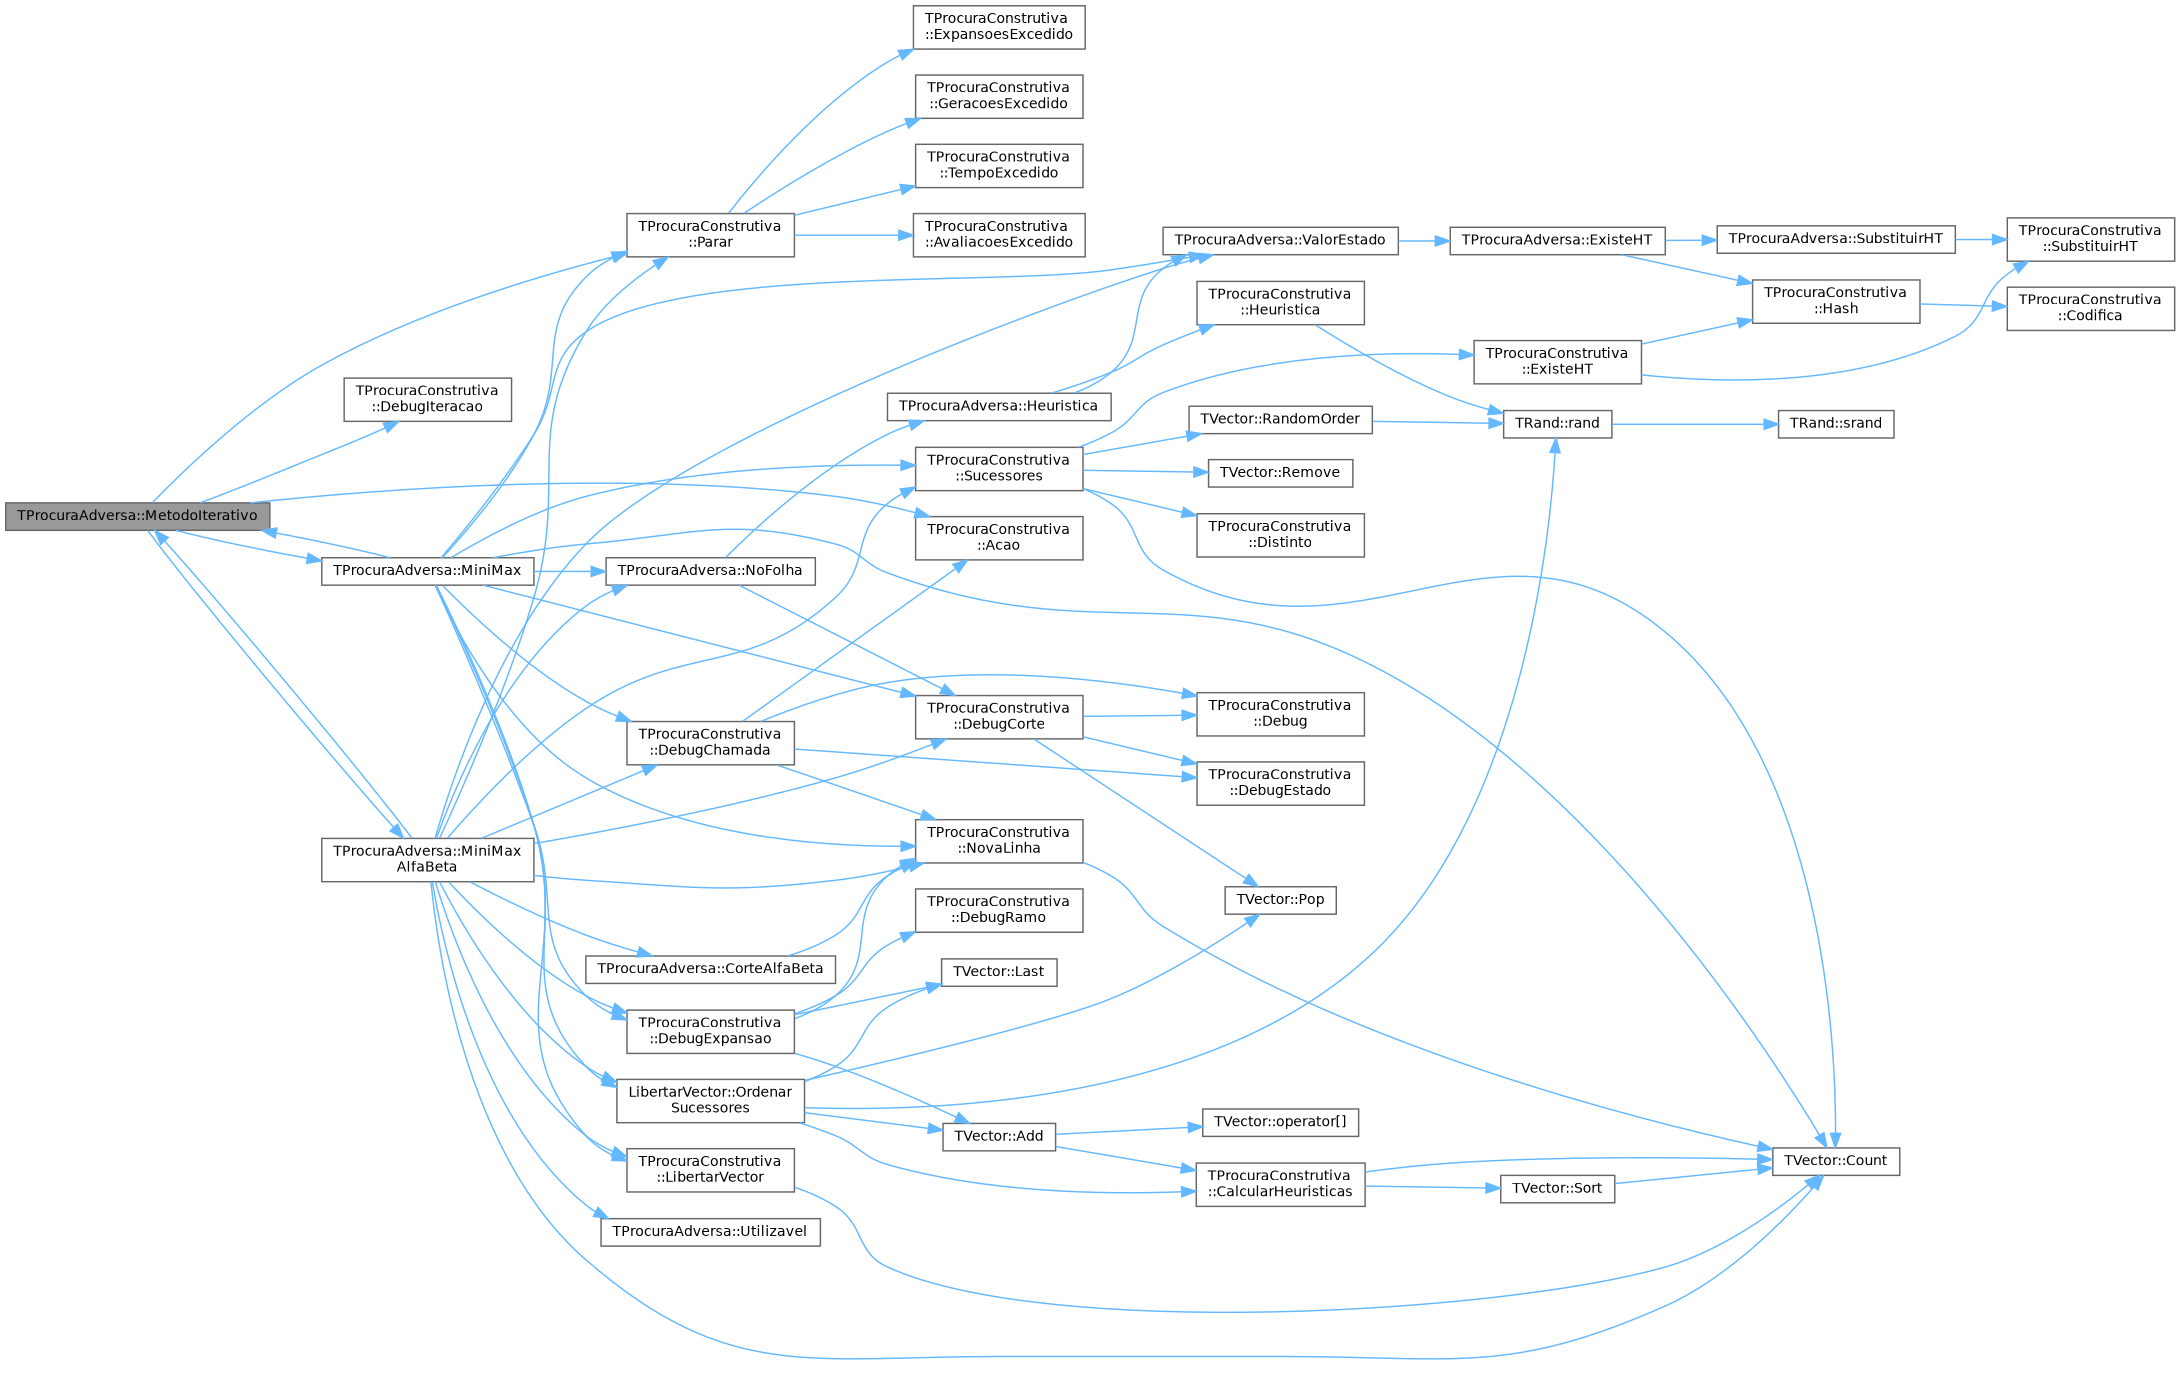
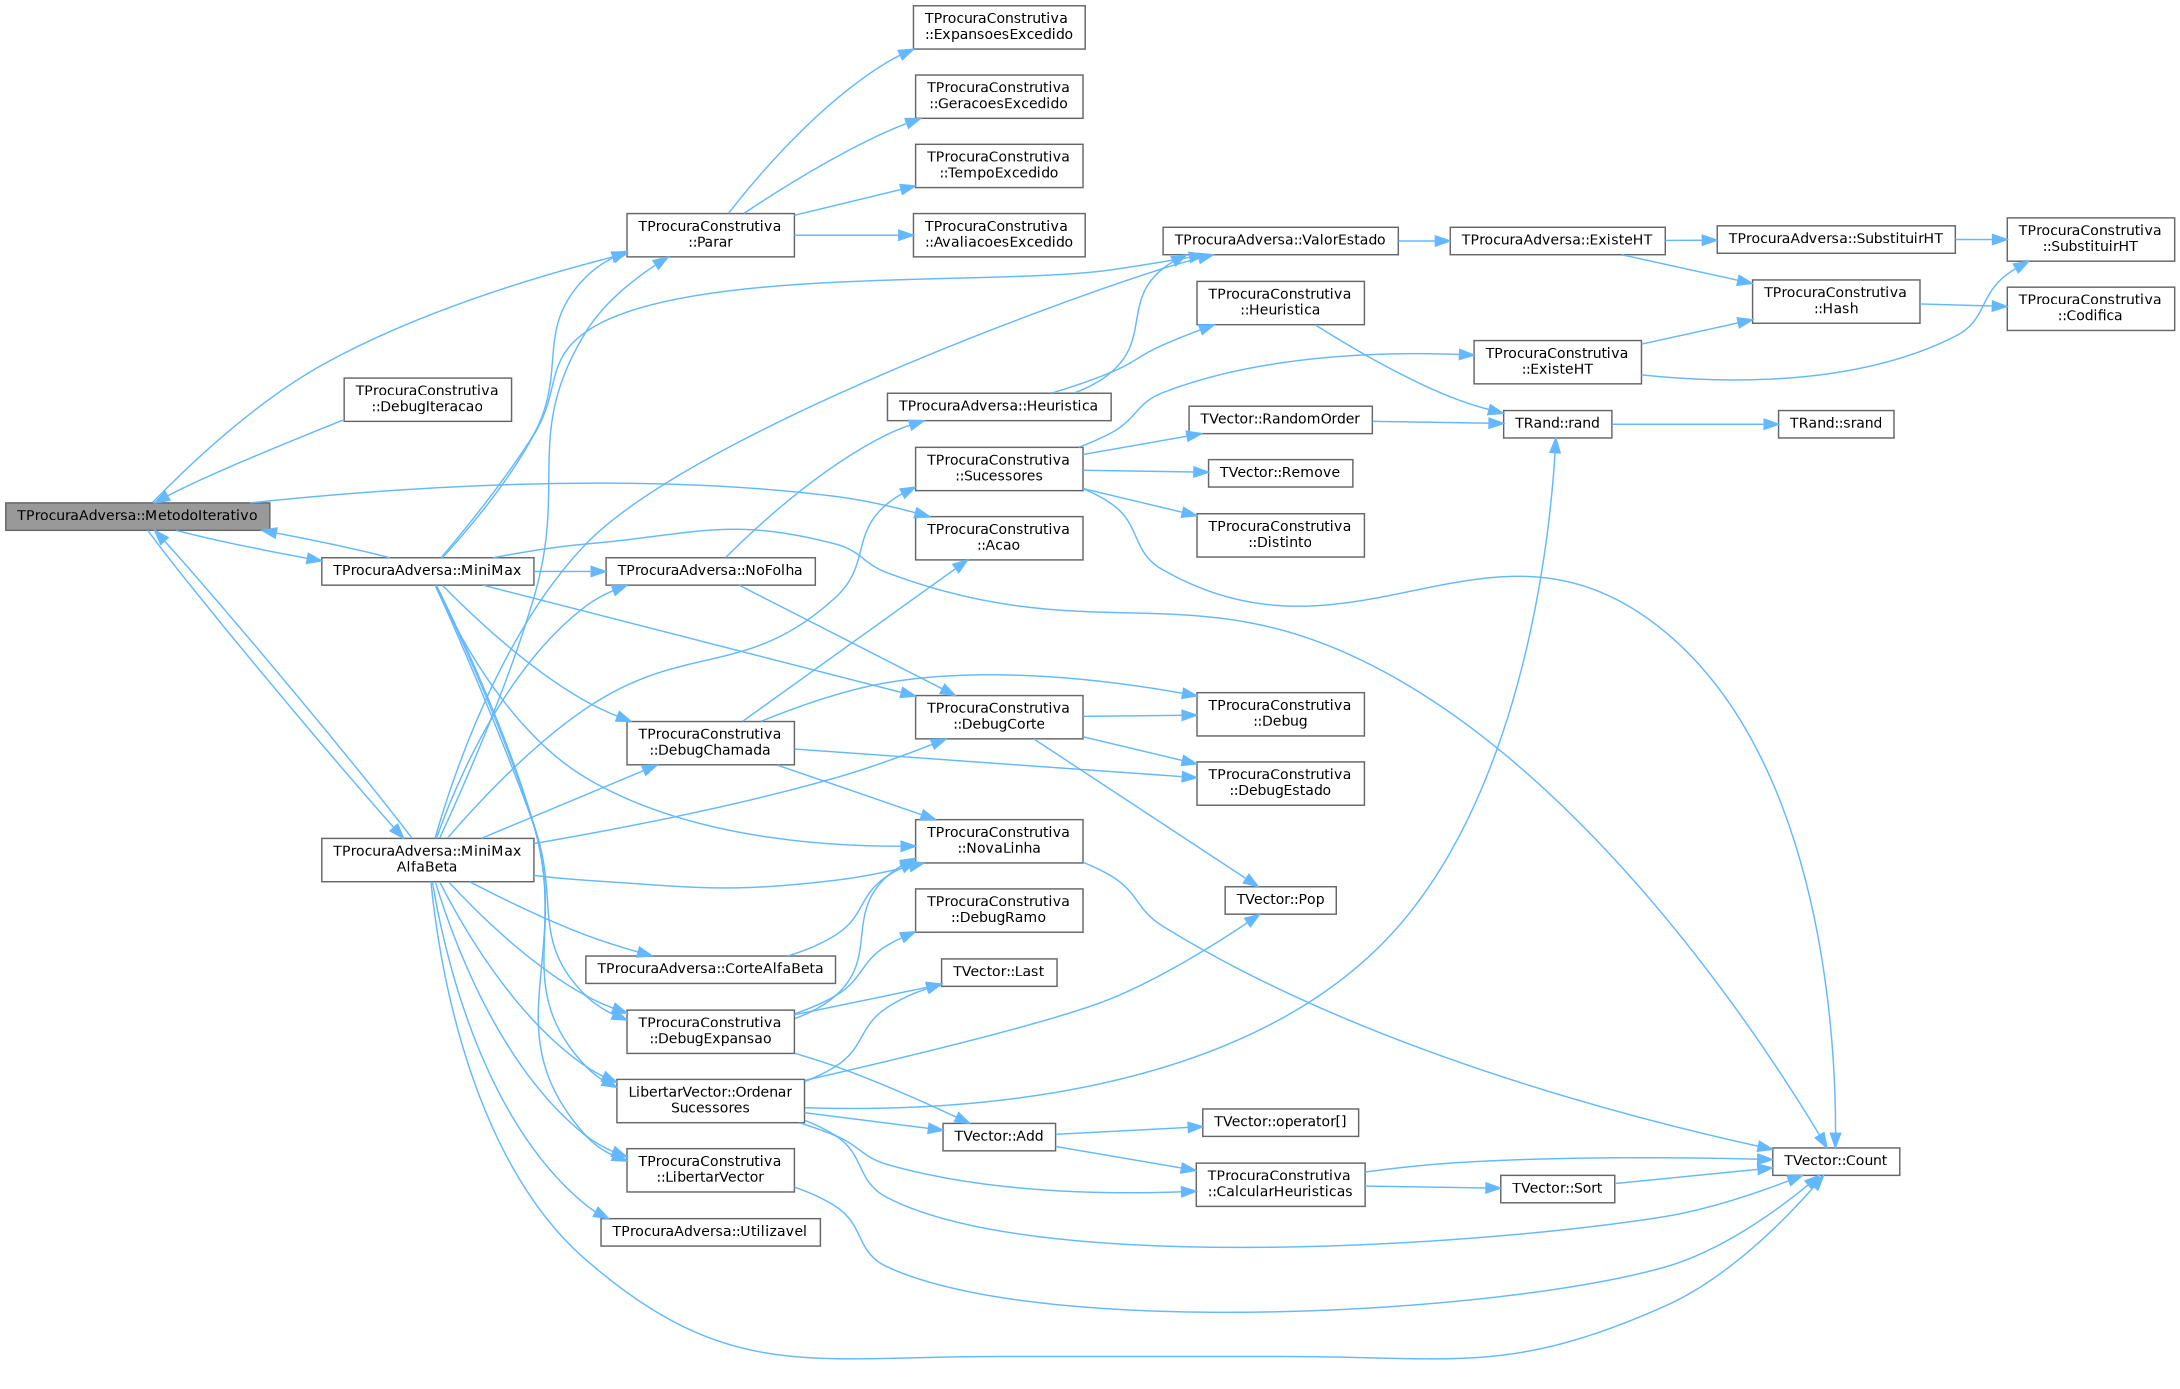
edge "TProcuraAdversa::MetodoIterativo" -> "TProcuraConstrutiva ::DebugIteracao": reversed
edge "TProcuraAdversa::MiniMax" -> "TProcuraConstrutiva ::Sucessores": removed
edge "LibertarVector::Ordenar Sucessores" -> "TVector::Count": added
